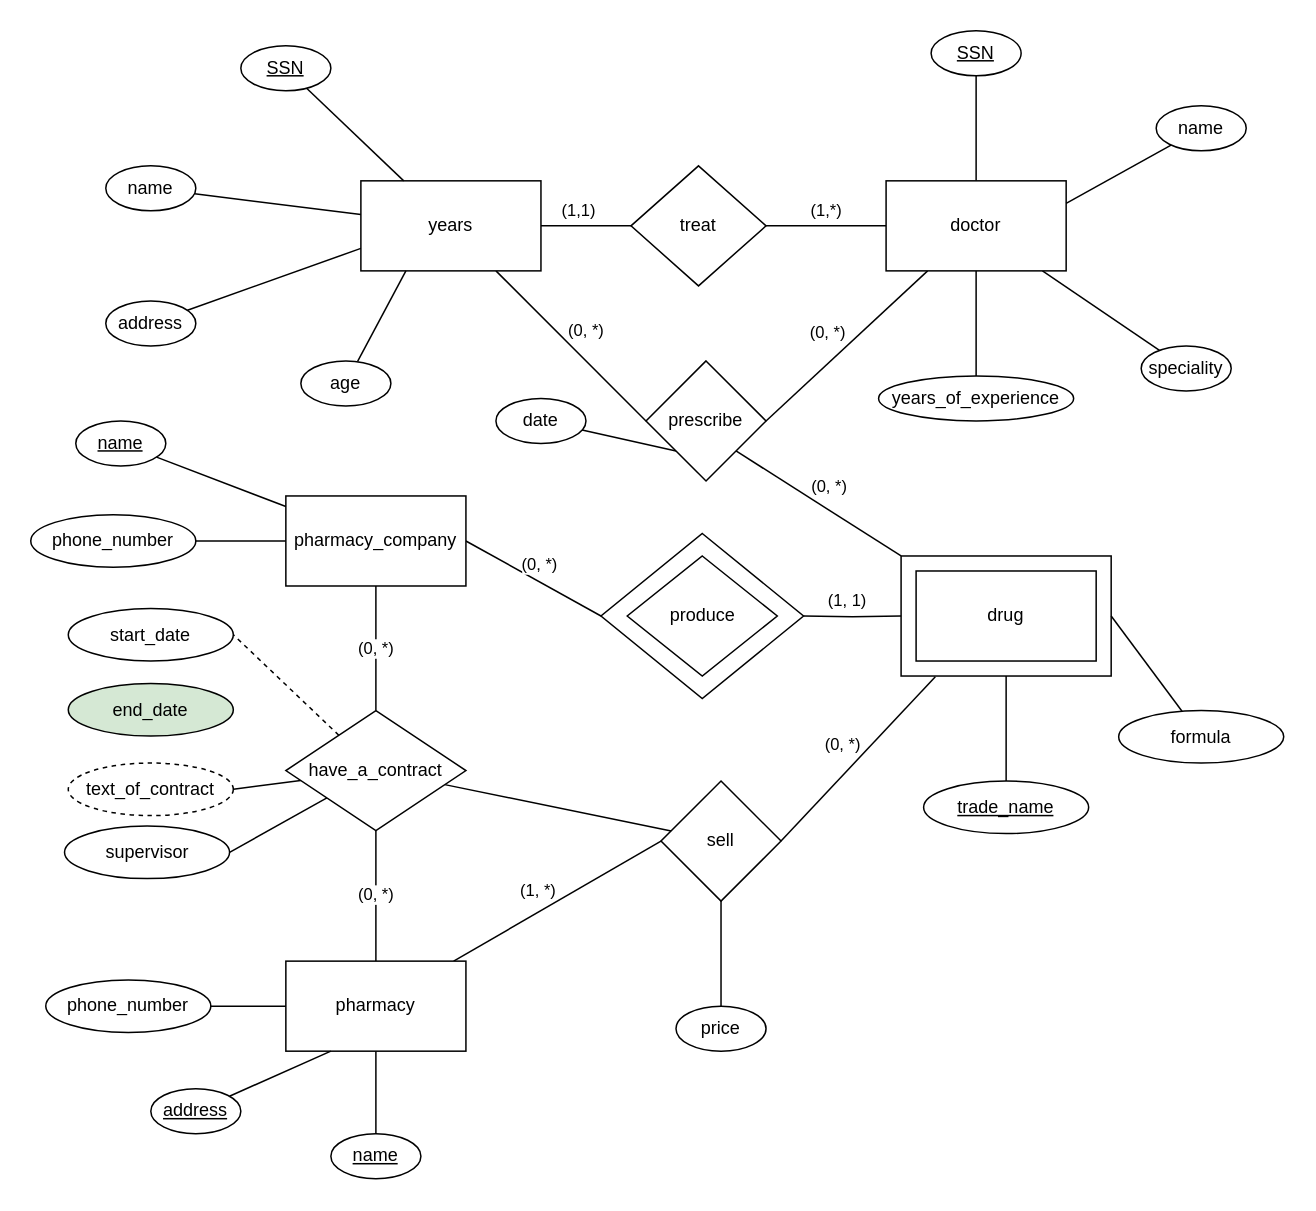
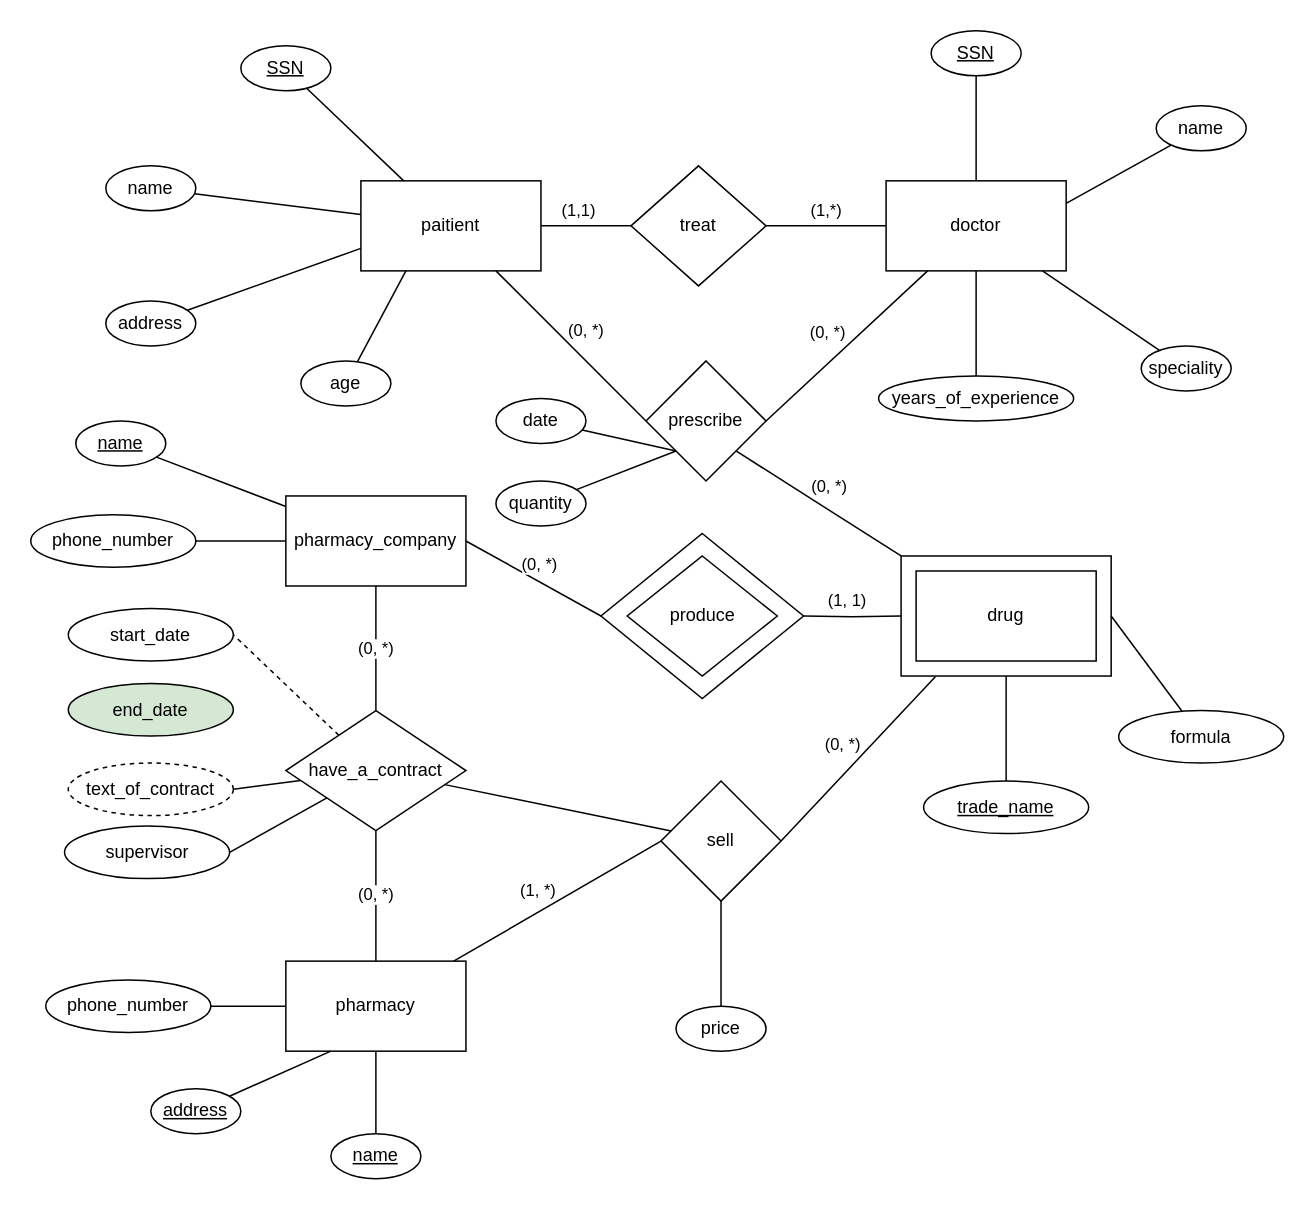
node "years": label "years" -> "paitient"
edge "prescribe" -- "quantity": added
node "quantity": added
